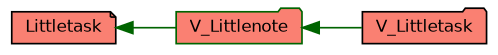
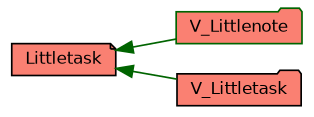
edge "V_Littletask" -> "V_Littlenote": now "V_Littletask" -> "Littletask"
